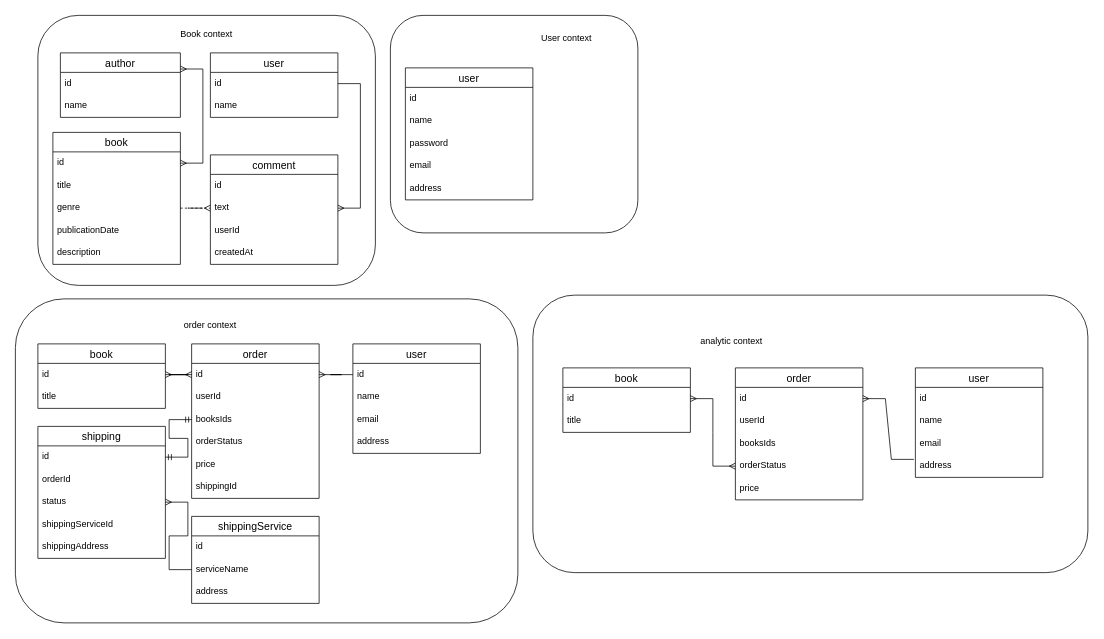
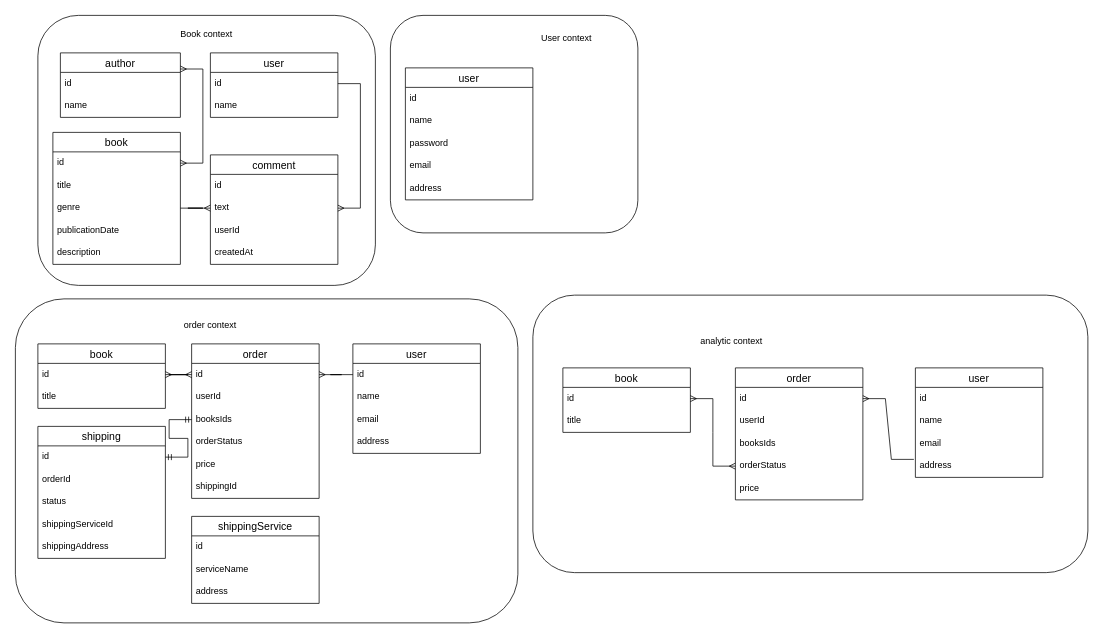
edge "genre" -> "text": style dashed -> solid
edge "serviceName" -> "status": removed
